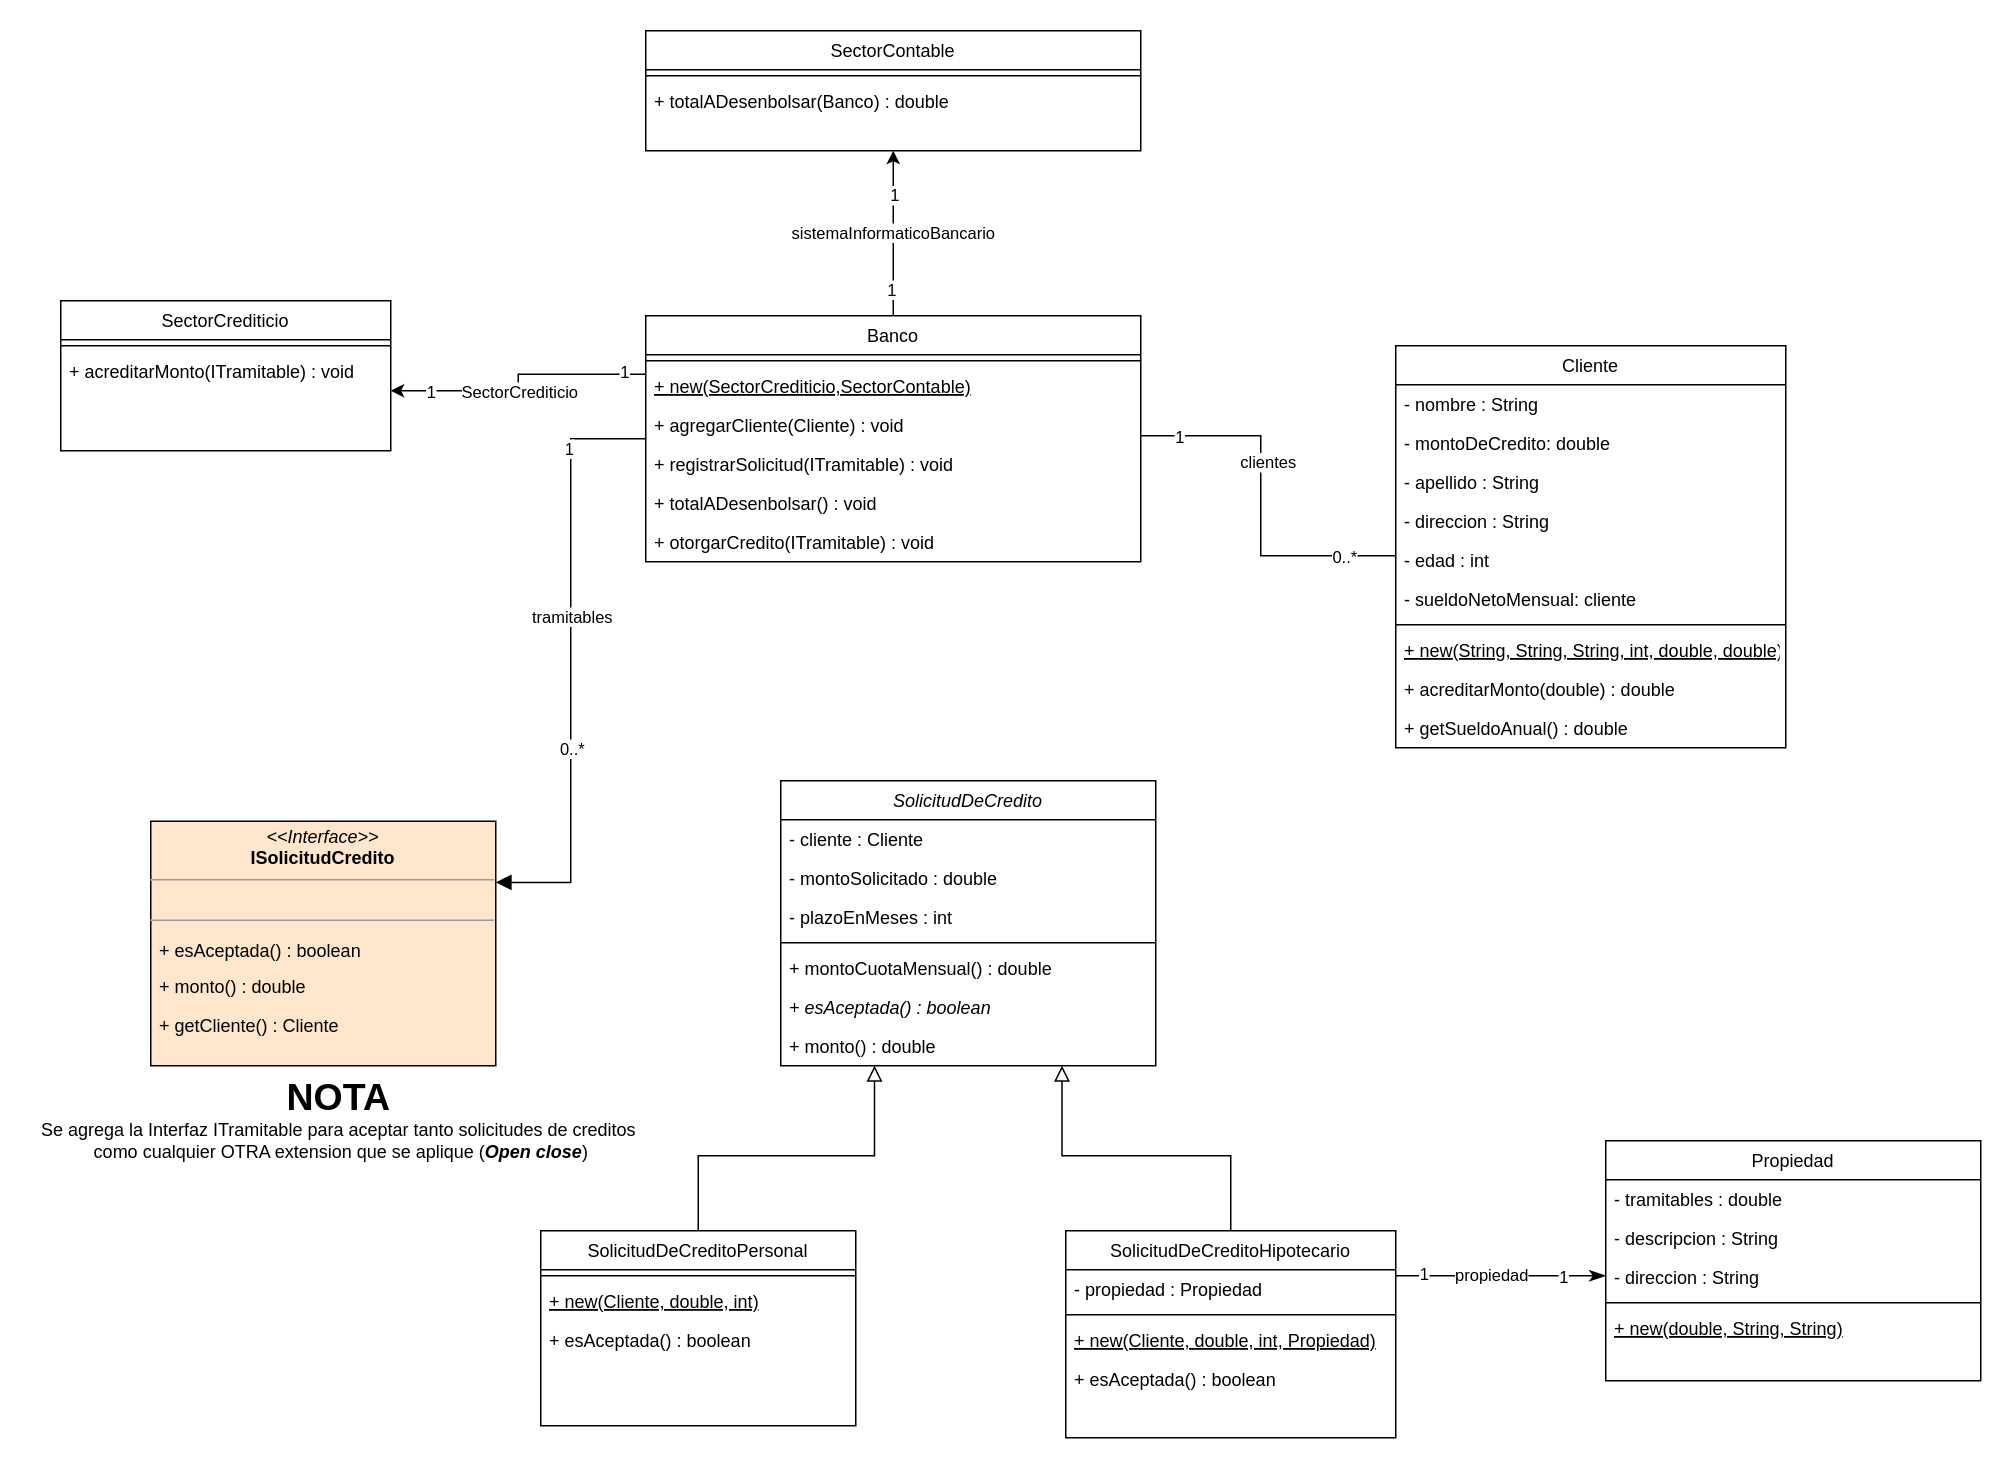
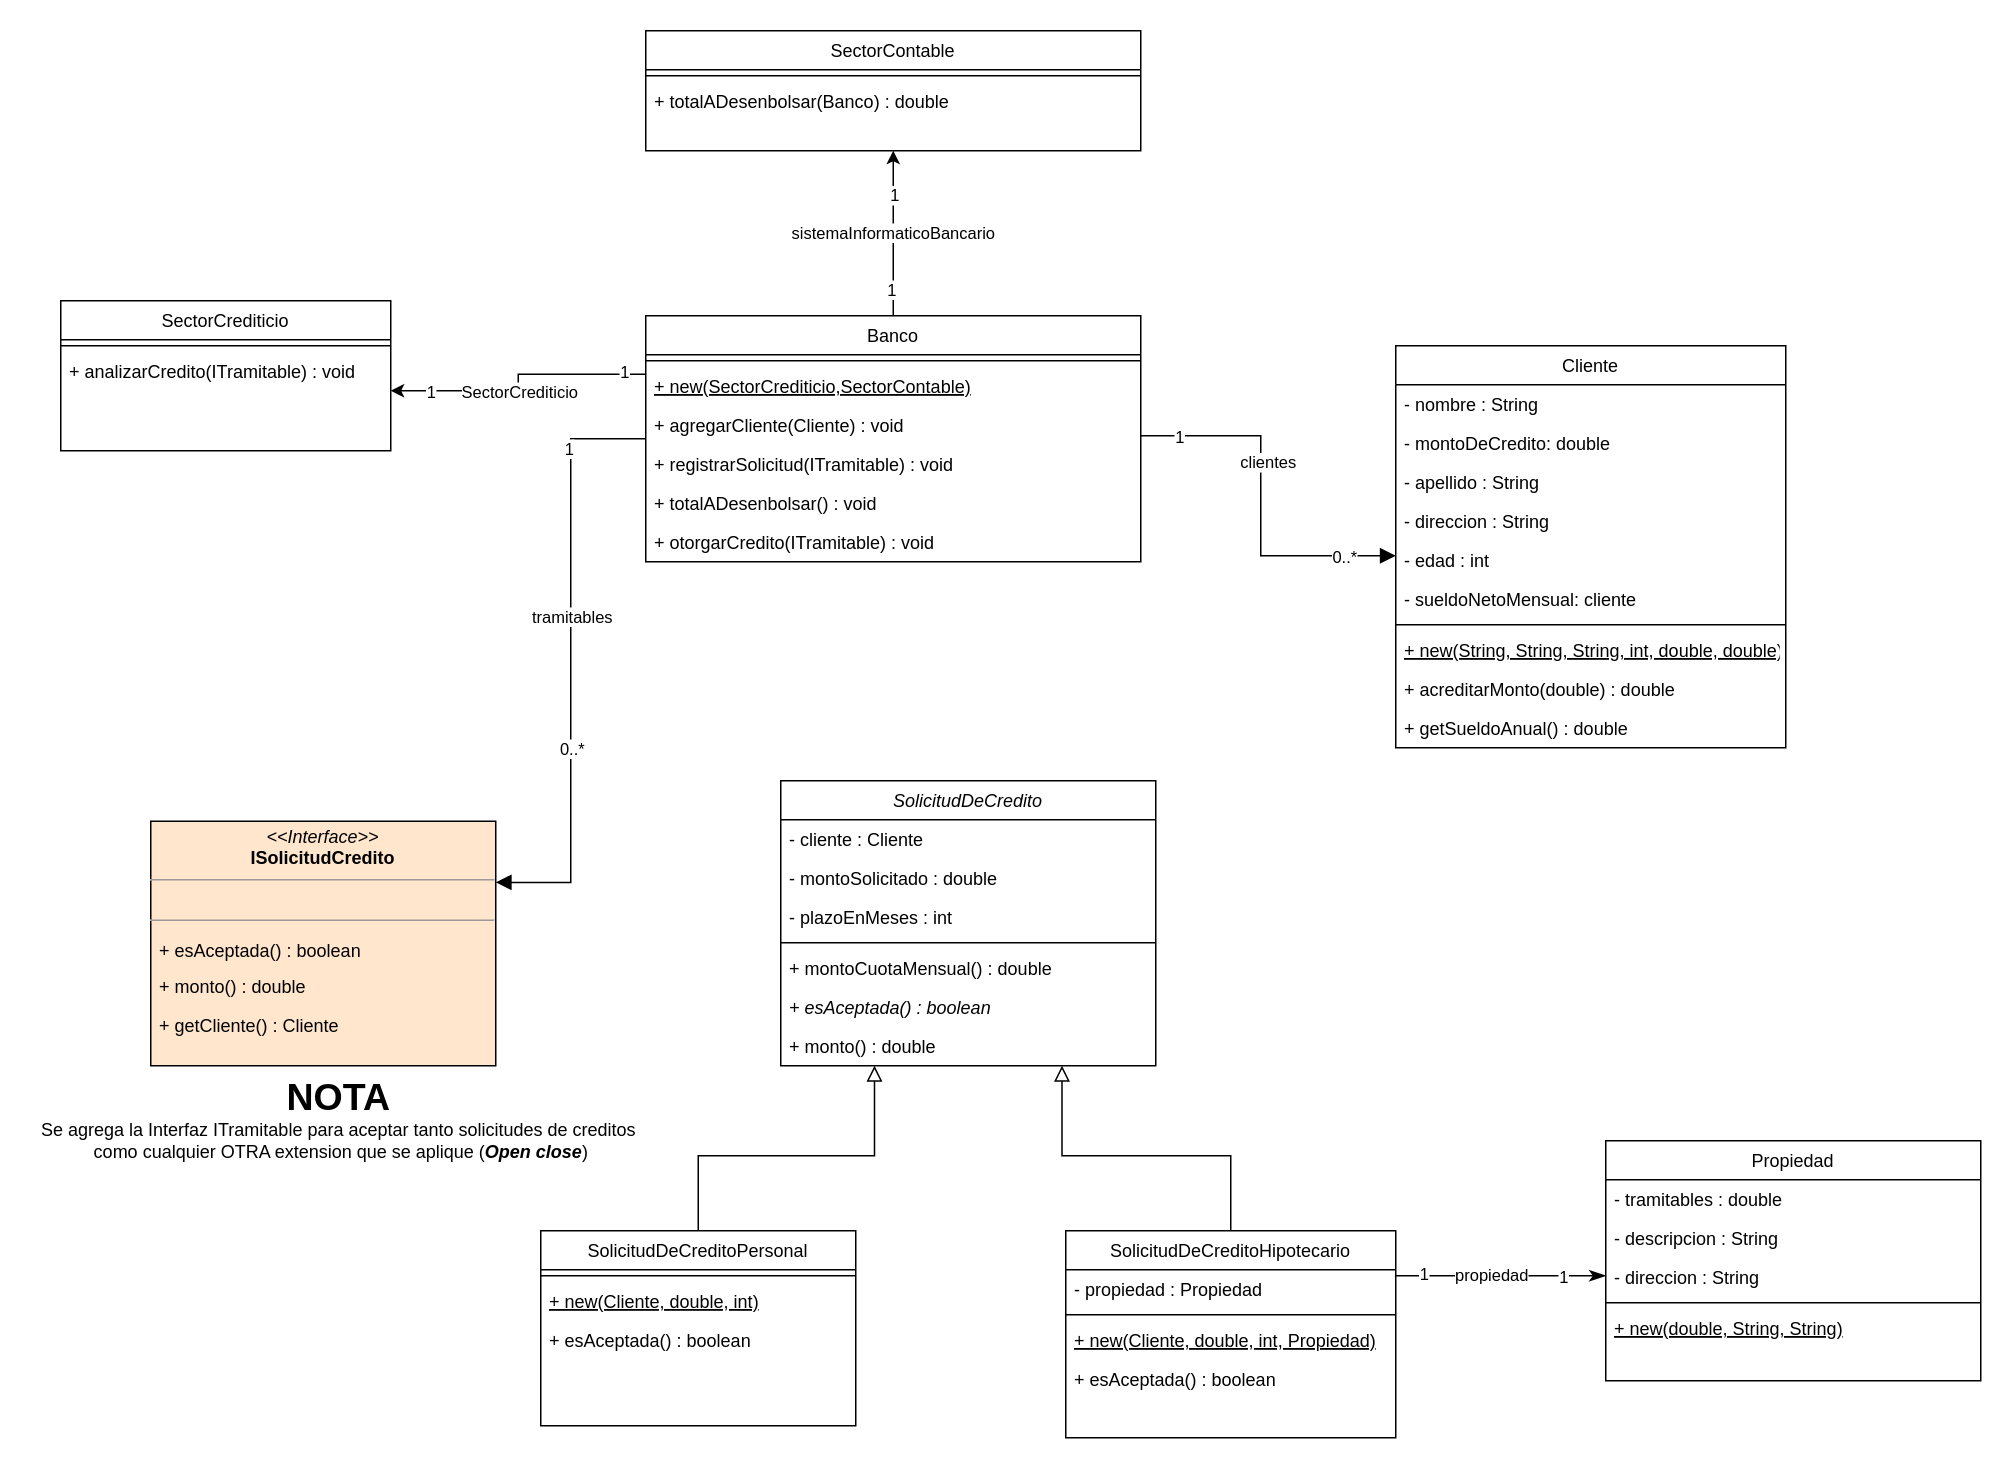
node "+ acreditarMonto(ITramitable) : void": label "+ acreditarMonto(ITramitable) : void" -> "+ analizarCredito(ITramitable) : void"
edge "Banco" -- "- edad : int": arrowhead none -> block
